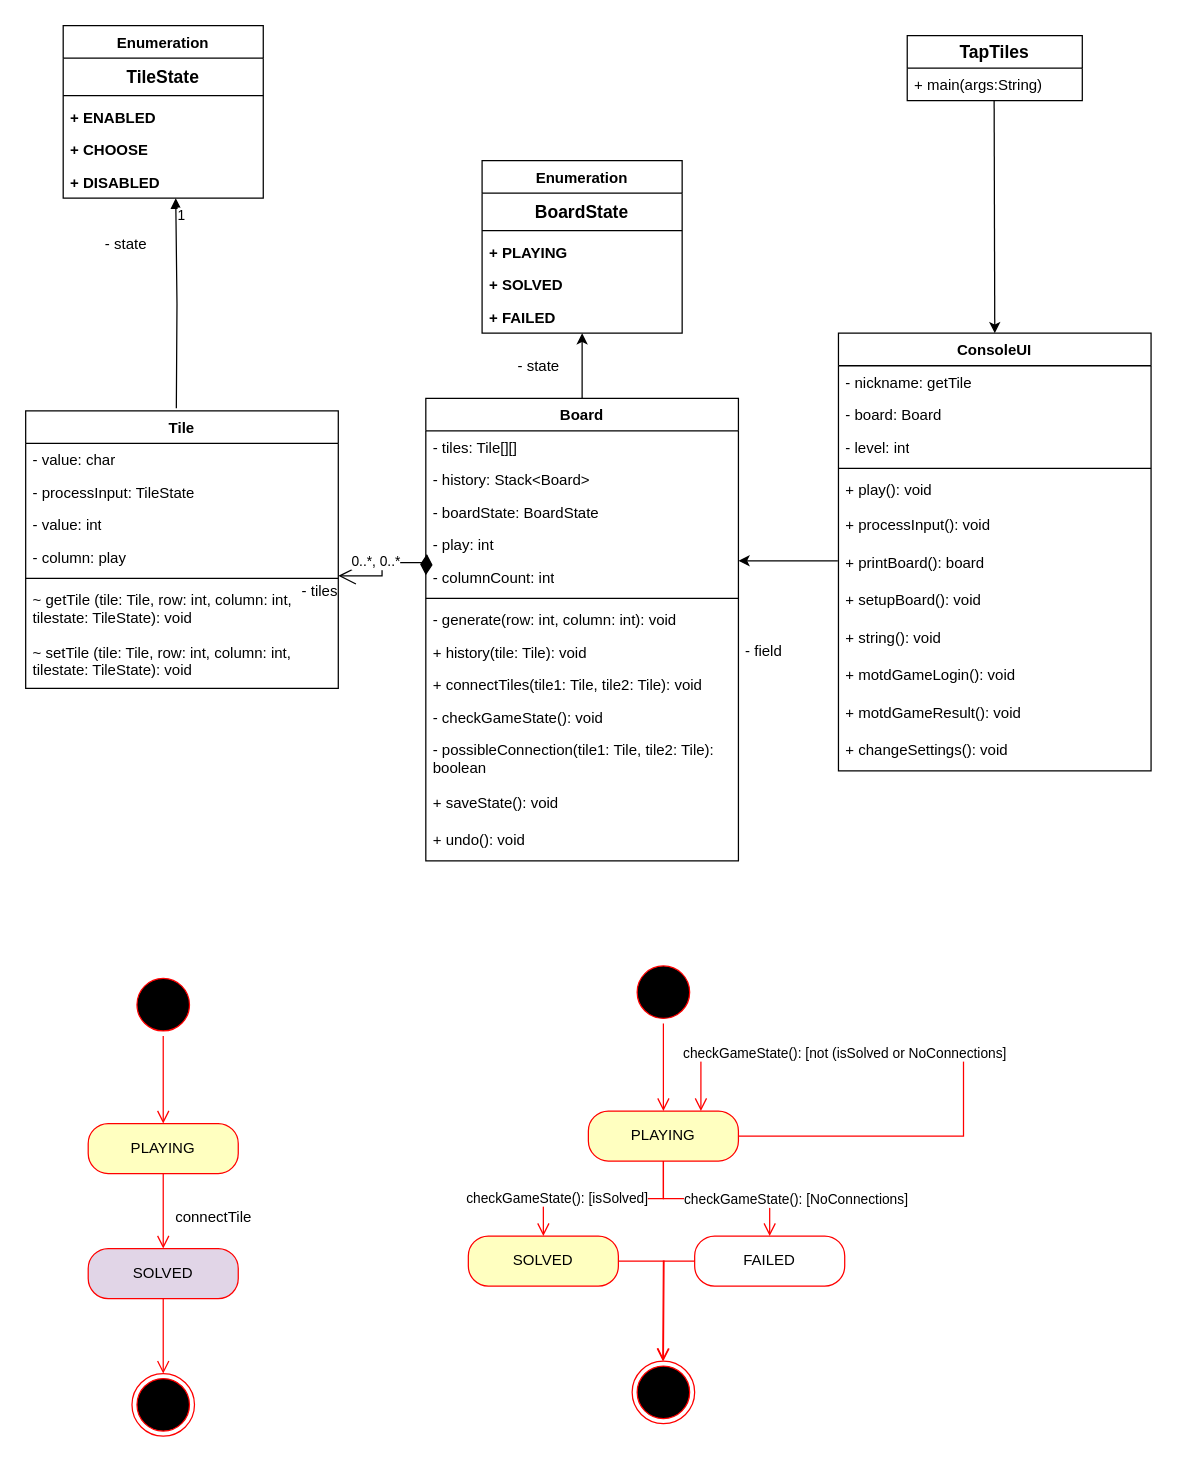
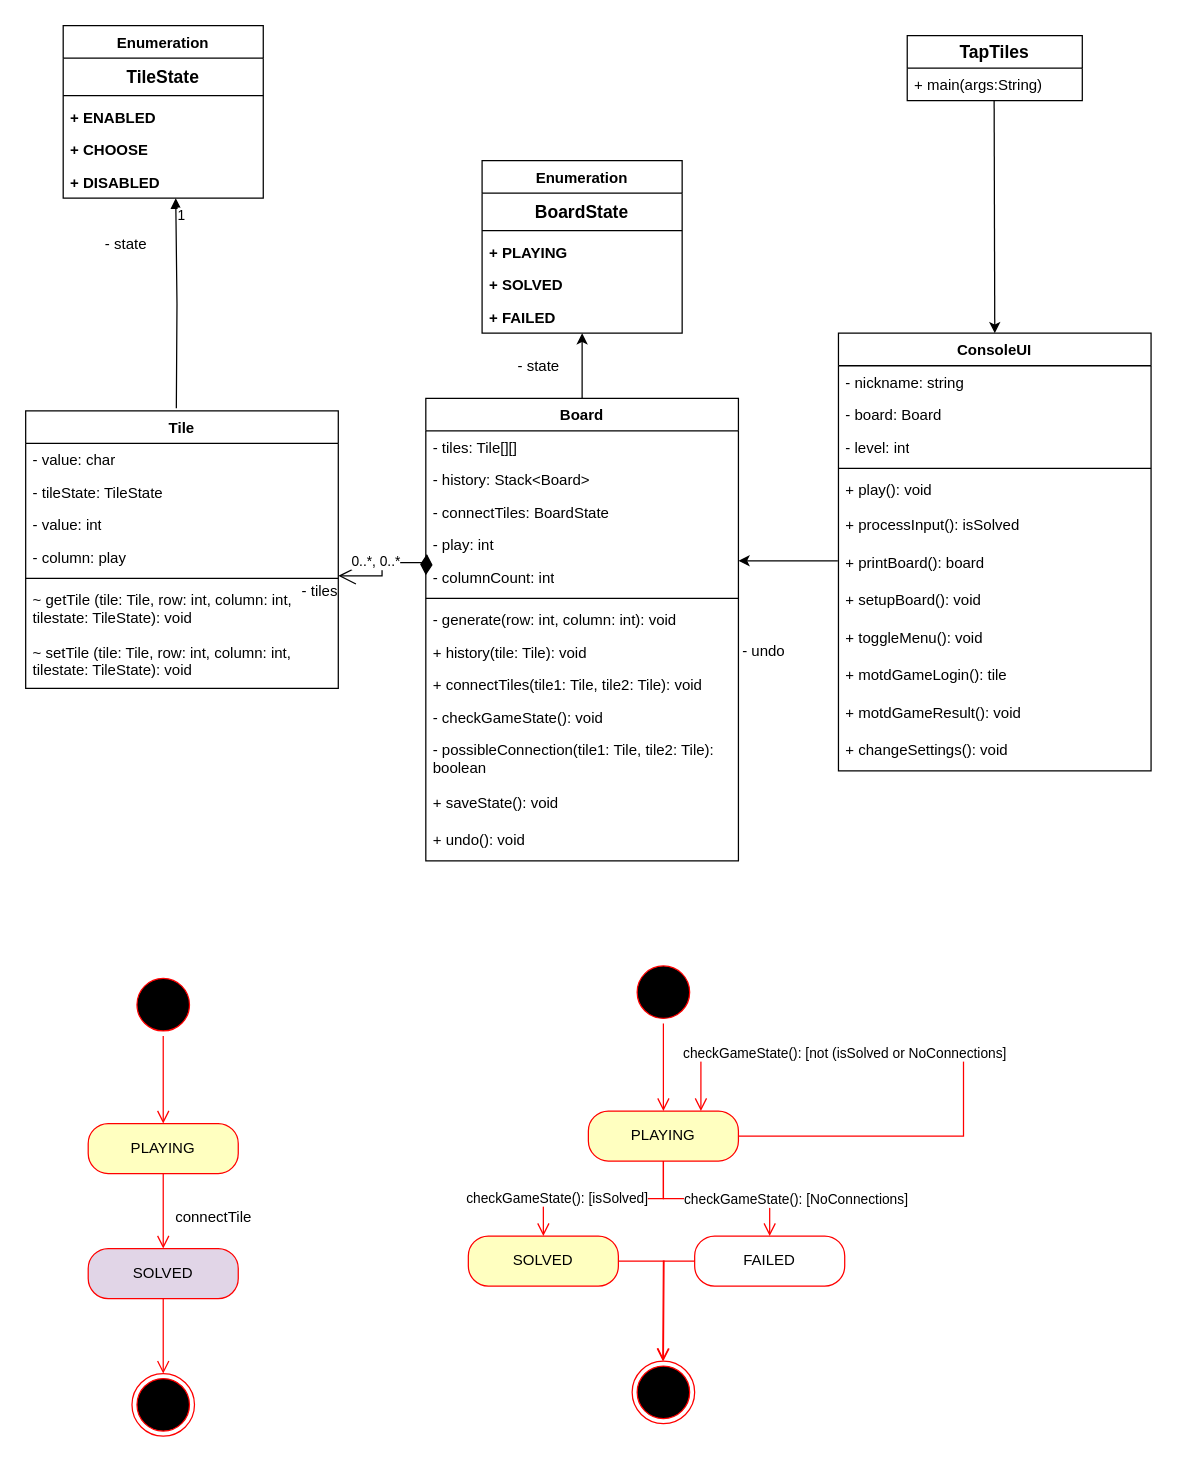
node "- nickname: getTile": label "- nickname: getTile" -> "- nickname: string"
node "- processInput: TileState": label "- processInput: TileState" -> "- tileState: TileState"
node "- boardState: BoardState": label "- boardState: BoardState" -> "- connectTiles: BoardState"
node "+ processInput(): void": label "+ processInput(): void" -> "+ processInput(): isSolved"
node "+ string(): void": label "+ string(): void" -> "+ toggleMenu(): void"
node "- field": label "- field" -> "- undo"
node "+ motdGameLogin(): void": label "+ motdGameLogin(): void" -> "+ motdGameLogin(): tile"
